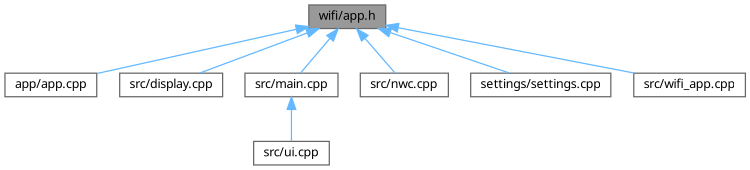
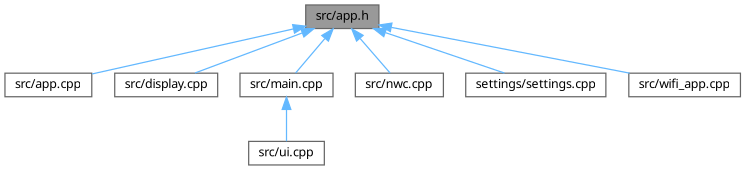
node "wifi/app.h": label "wifi/app.h" -> "src/app.h"
node "app/app.cpp": label "app/app.cpp" -> "src/app.cpp"
